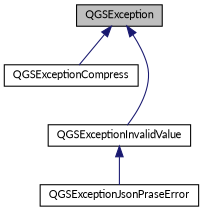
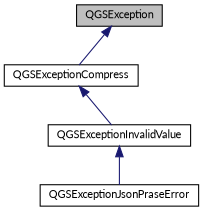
edge "QGSExceptionInvalidValue" -> "QGSException": now "QGSExceptionInvalidValue" -> "QGSExceptionCompress"
